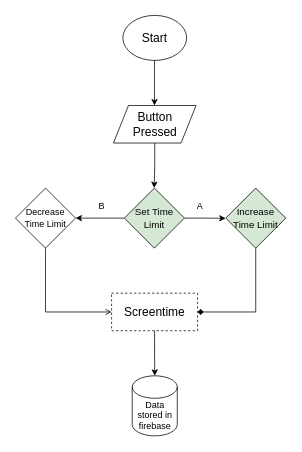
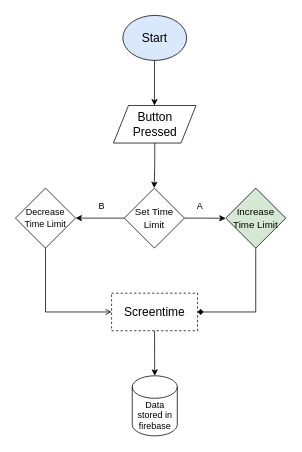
node "Start": fillcolor #ffffff -> #dae8fc
node "Set Time Limit": fillcolor #d5e8d4 -> #ffffff
